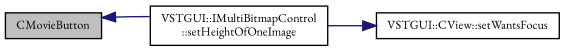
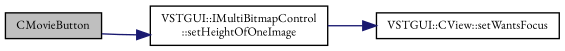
edge "VSTGUI::IMultiBitmapControl ::setHeightOfOneImage" -> "CMovieButton": reversed
